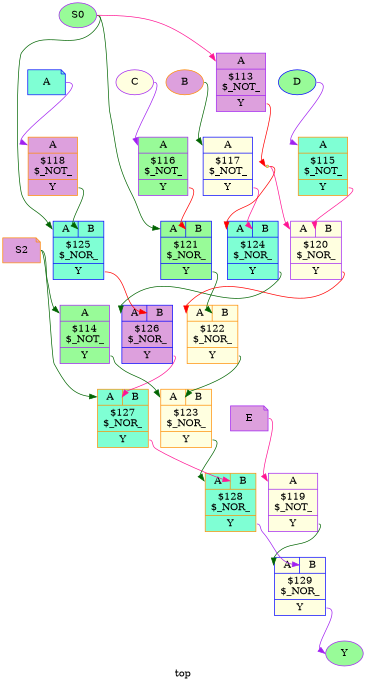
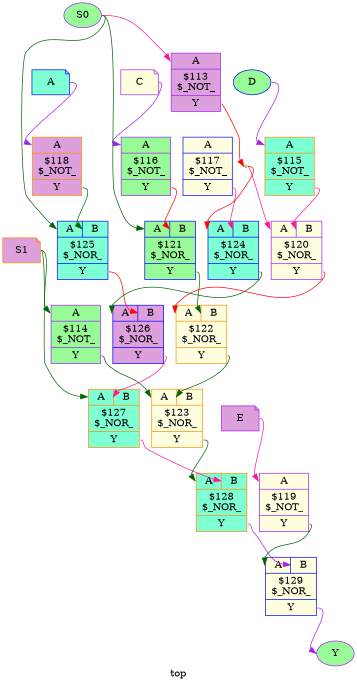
node "C": shape ellipse -> note
node "B": removed
node "S2": label "S2" -> "S1"
